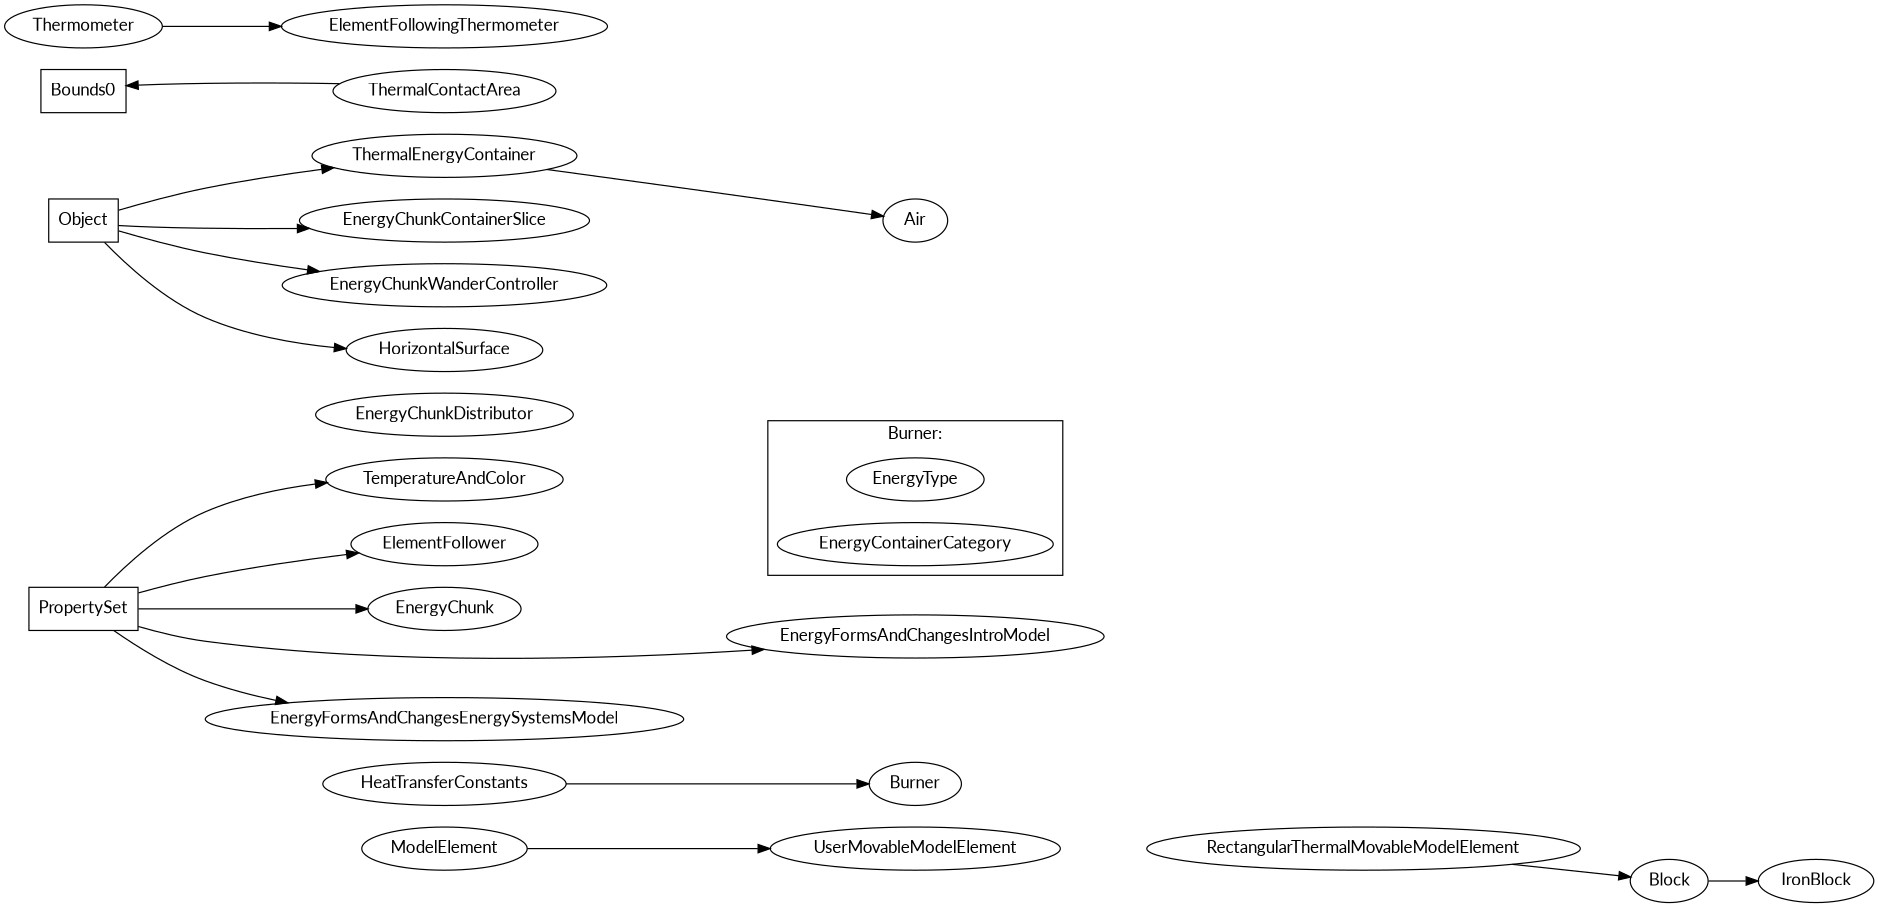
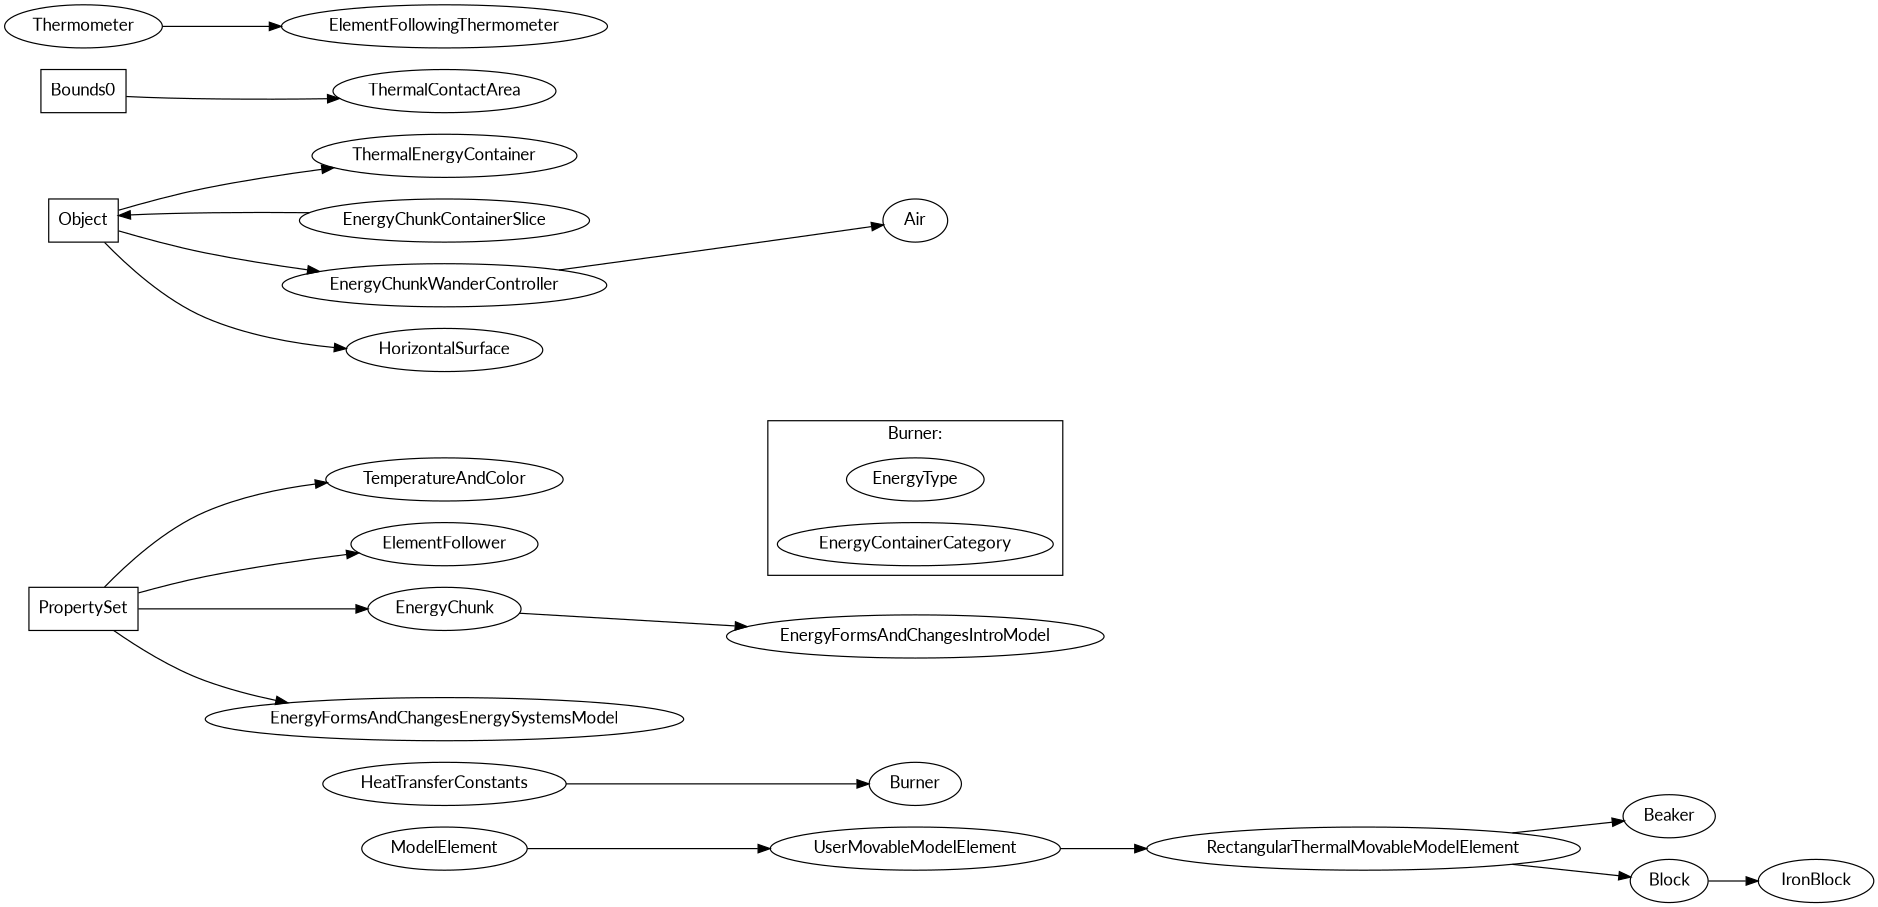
edge "ThermalContactArea" -> "Bounds0": reversed
edge "ThermalEnergyContainer" -> "Air": now "EnergyChunkWanderController" -> "Air"
edge "Object" -> "EnergyChunkContainerSlice": reversed
node "EnergyChunkDistributor": removed
edge "PropertySet" -> "EnergyFormsAndChangesIntroModel": now "EnergyChunk" -> "EnergyFormsAndChangesIntroModel"
node "Beaker": added
edge "UserMovableModelElement" -> "RectangularThermalMovableModelElement": added
